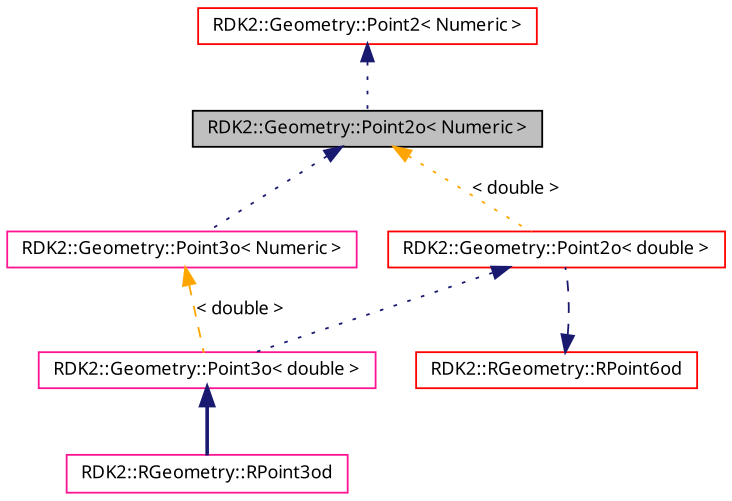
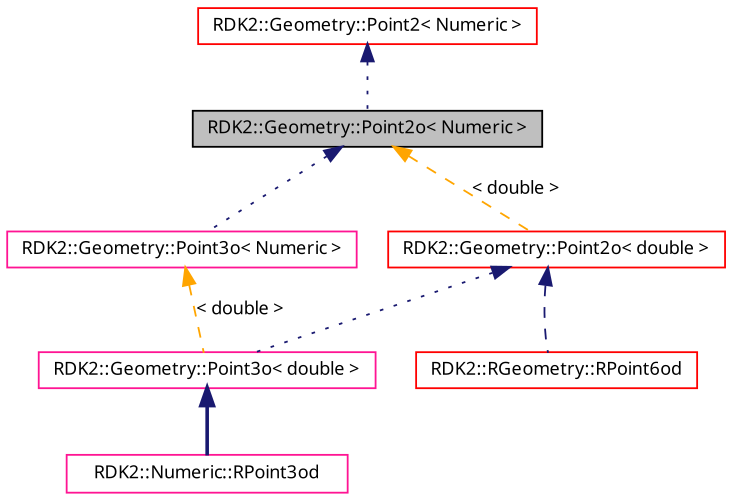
edge "RDK2::Geometry::Point2o< double >" -> "RDK2::Geometry::Point2o< Numeric >": style dotted -> dashed
edge "RDK2::Geometry::Point2o< double >" -> "RDK2::RGeometry::RPoint6od": reversed
node "RDK2::RGeometry::RPoint3od": label "RDK2::RGeometry::RPoint3od" -> "RDK2::Numeric::RPoint3od"
